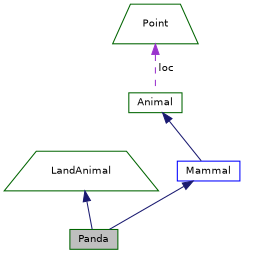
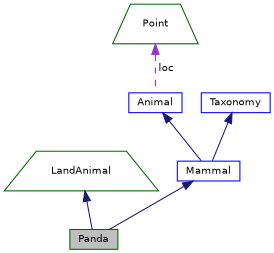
node "Animal": color darkgreen -> blue
node "Taxonomy": added
